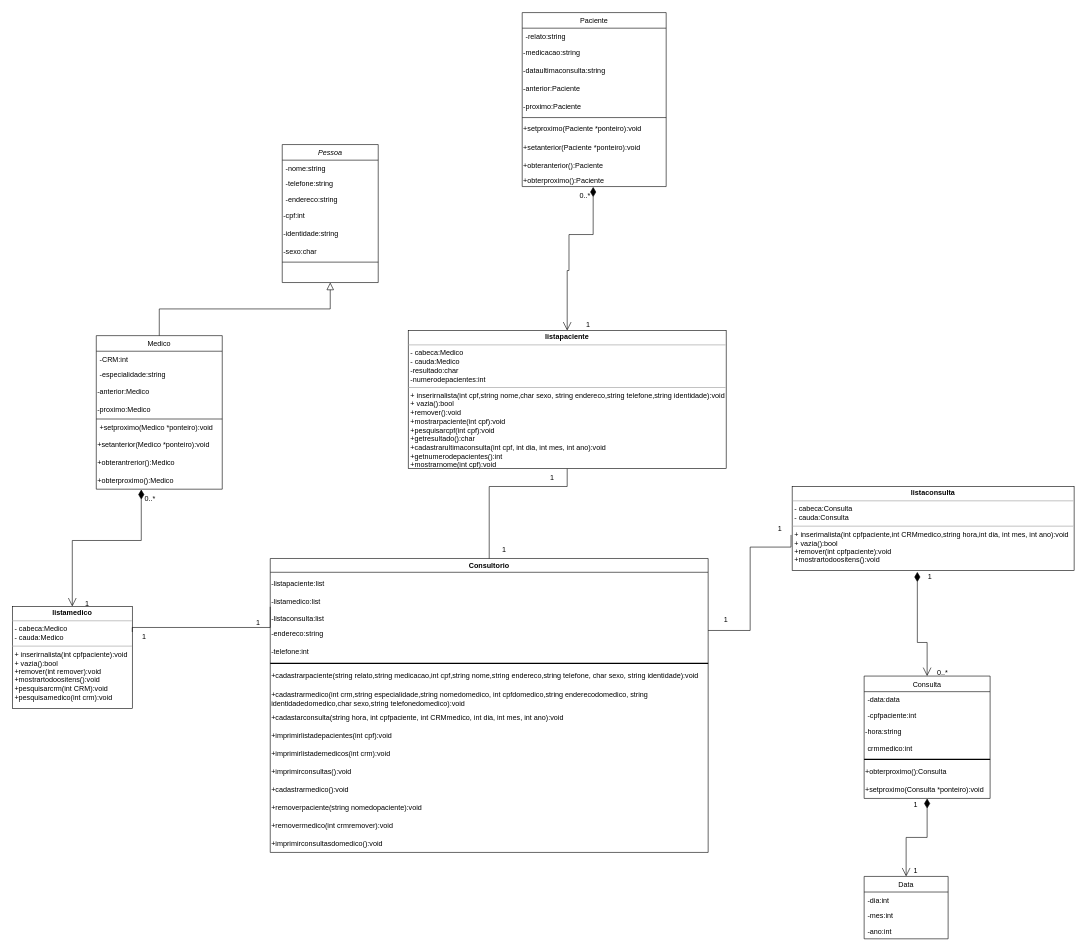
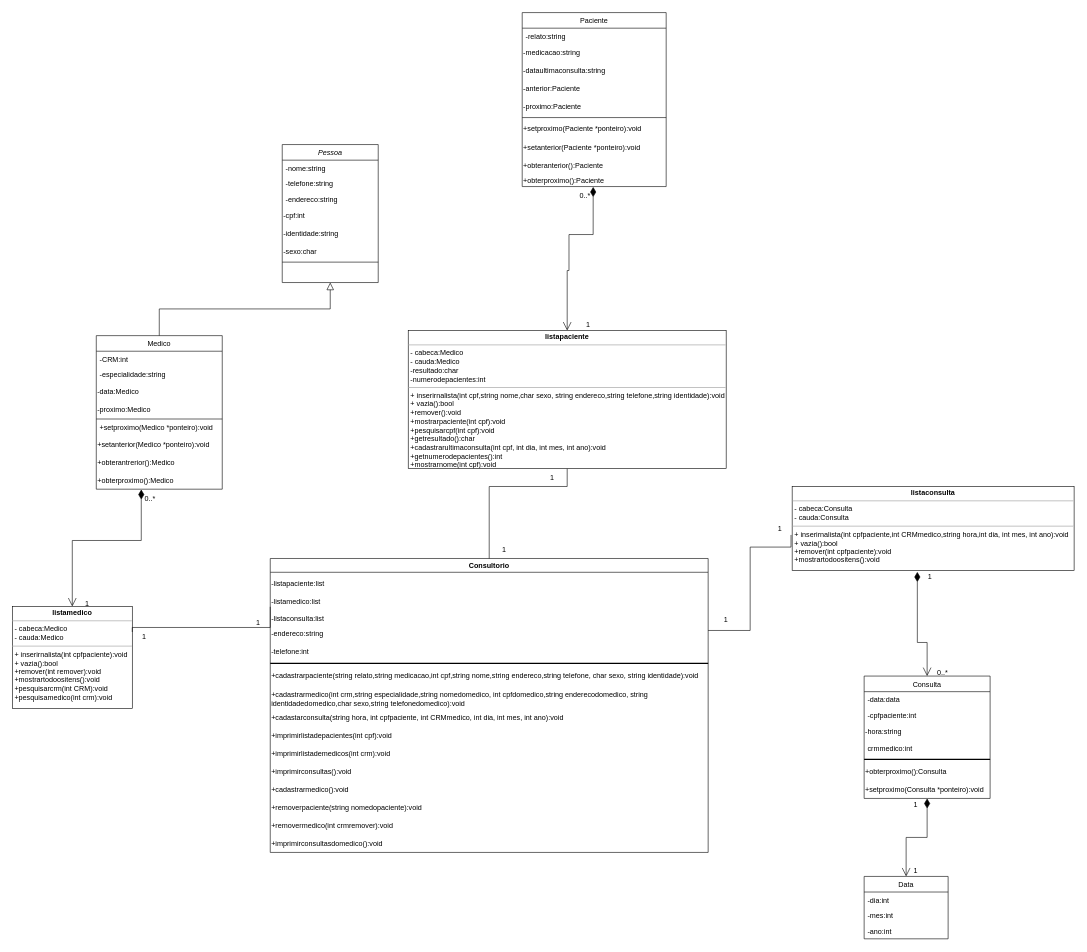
node "-anterior:Medico": label "-anterior:Medico" -> "-data:Medico"
